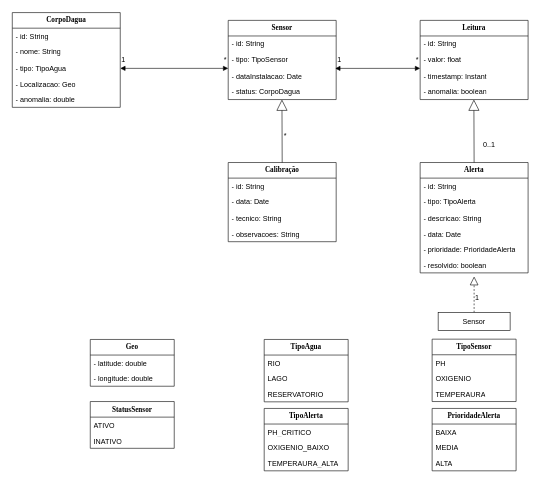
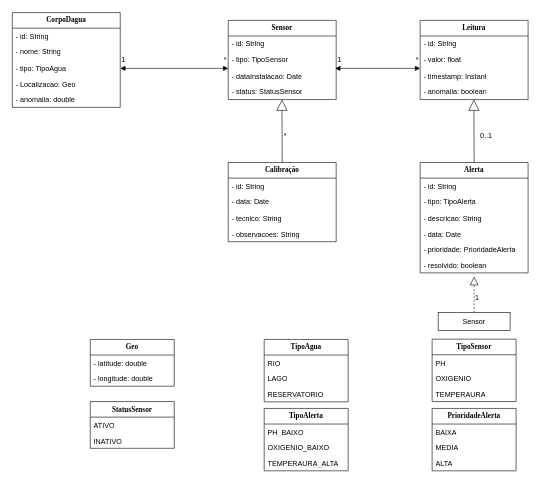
node "- status: CorpoDagua": label "- status: CorpoDagua" -> "- status: StatusSensor"
node "0..1": moved (489, 144) -> (486, 135)
node "PH_CRITICO": label "PH_CRITICO" -> "PH_BAIXO"
